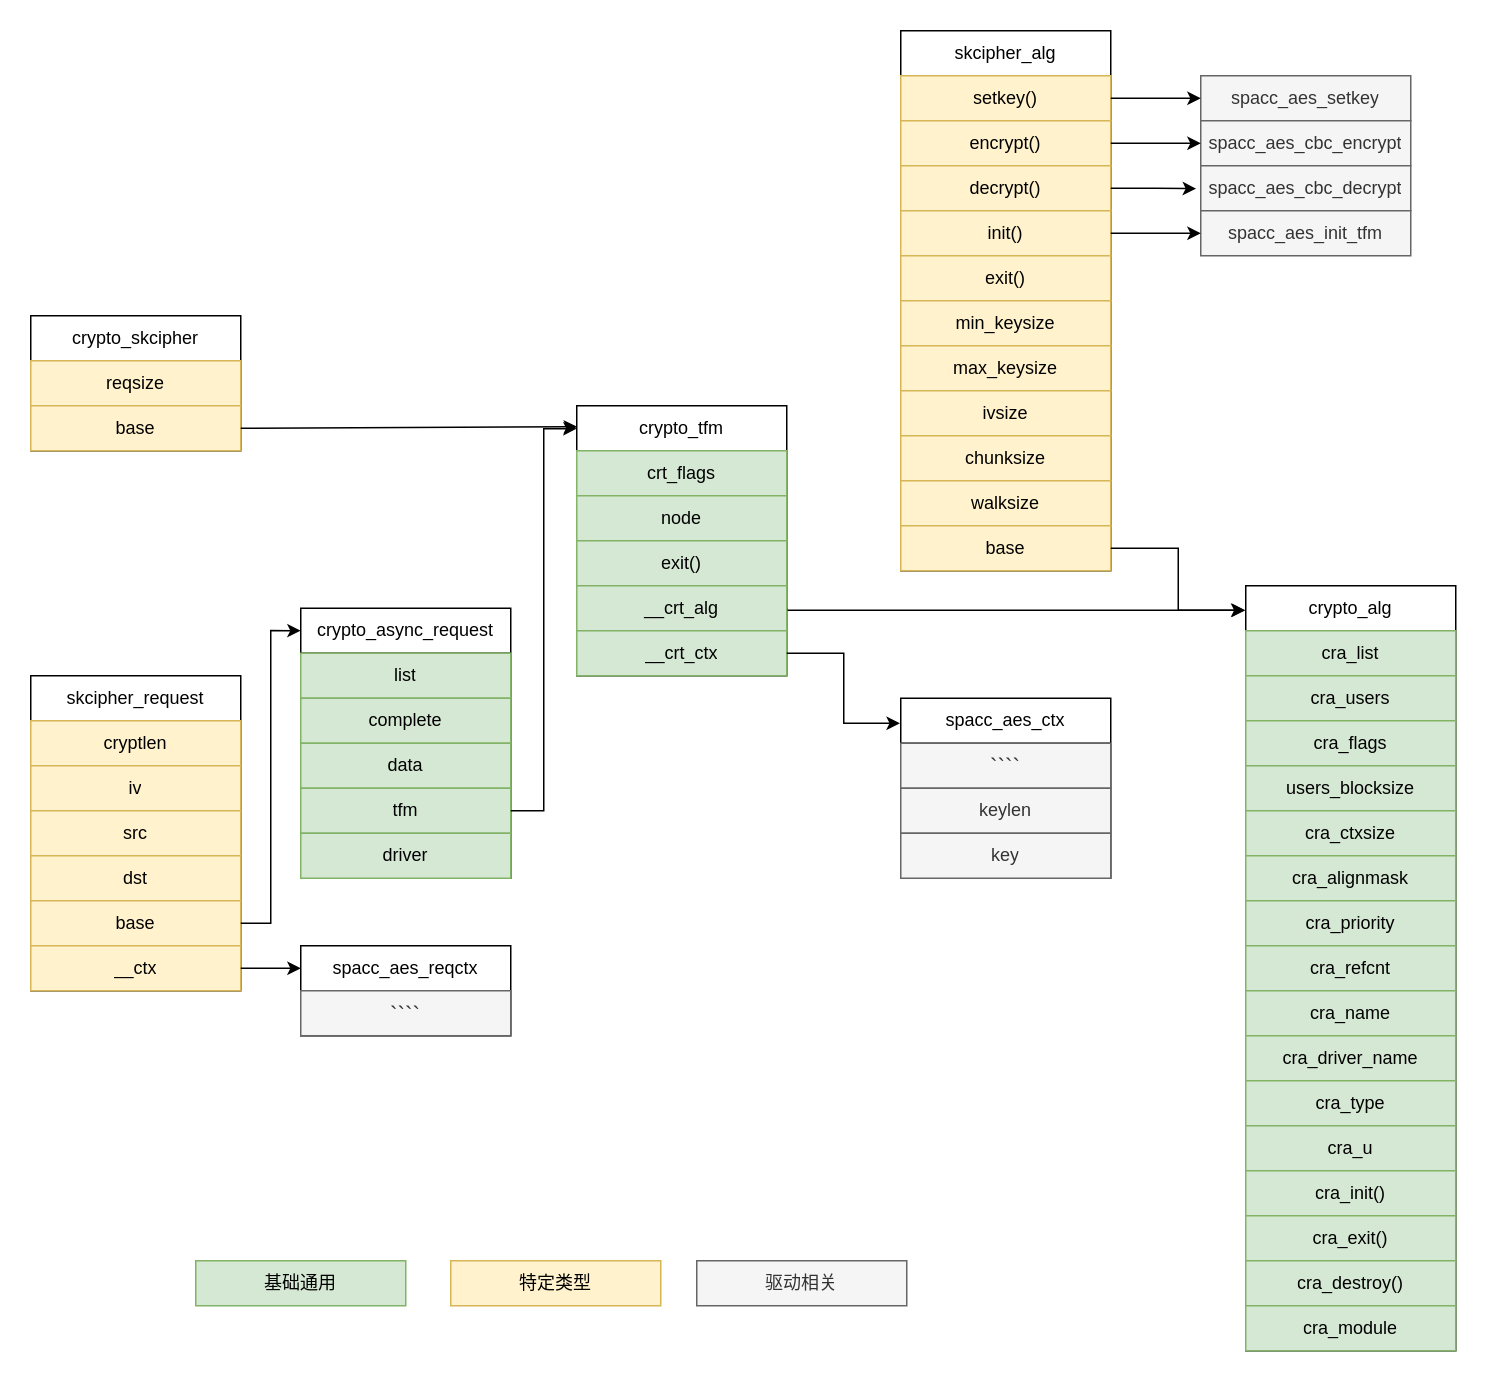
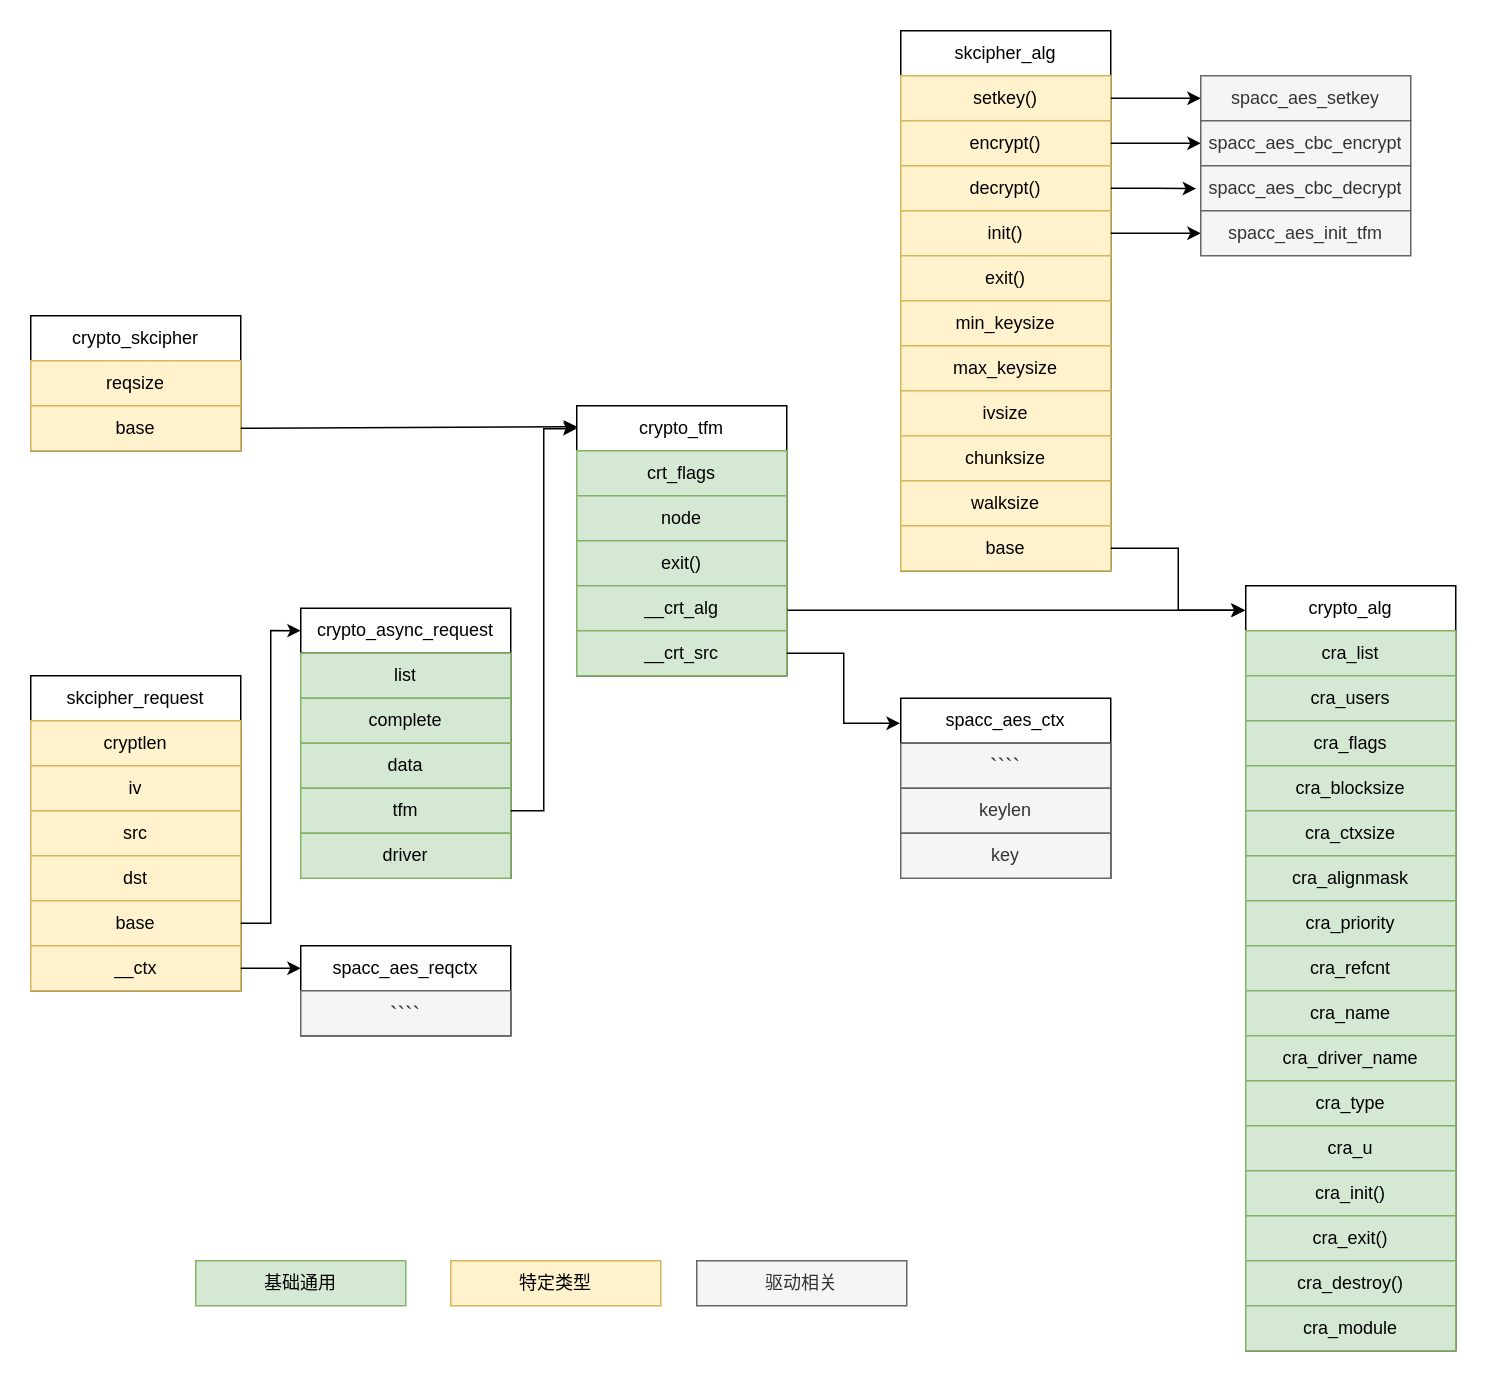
node "__crt_ctx": label "__crt_ctx" -> "__crt_src"
node "users_blocksize": label "users_blocksize" -> "cra_blocksize"
